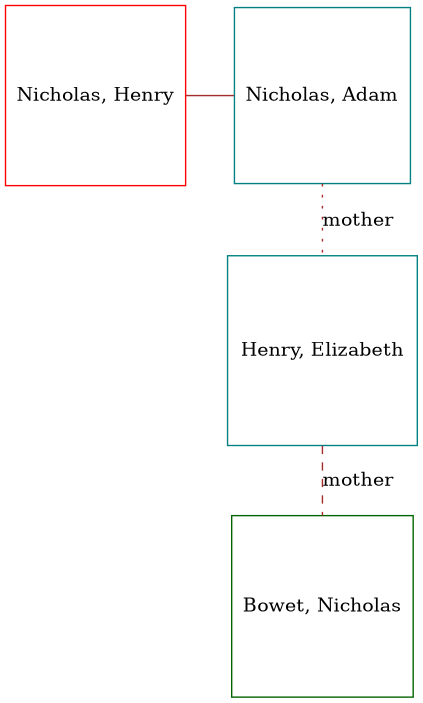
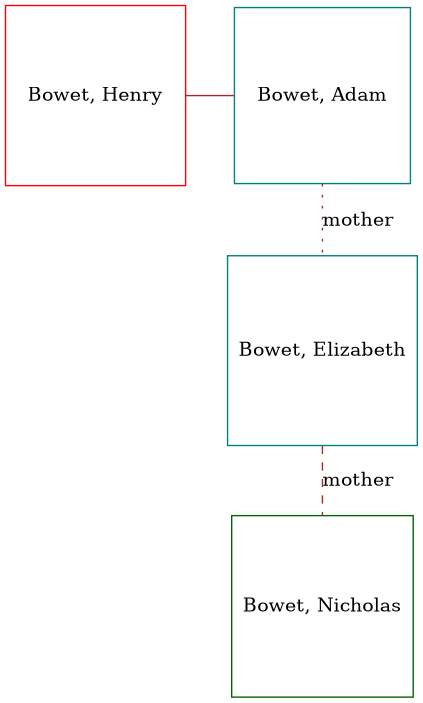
node "Nicholas, Henry": label "Nicholas, Henry" -> "Bowet, Henry"
node "Nicholas, Adam": label "Nicholas, Adam" -> "Bowet, Adam"
node "Henry, Elizabeth": label "Henry, Elizabeth" -> "Bowet, Elizabeth"
